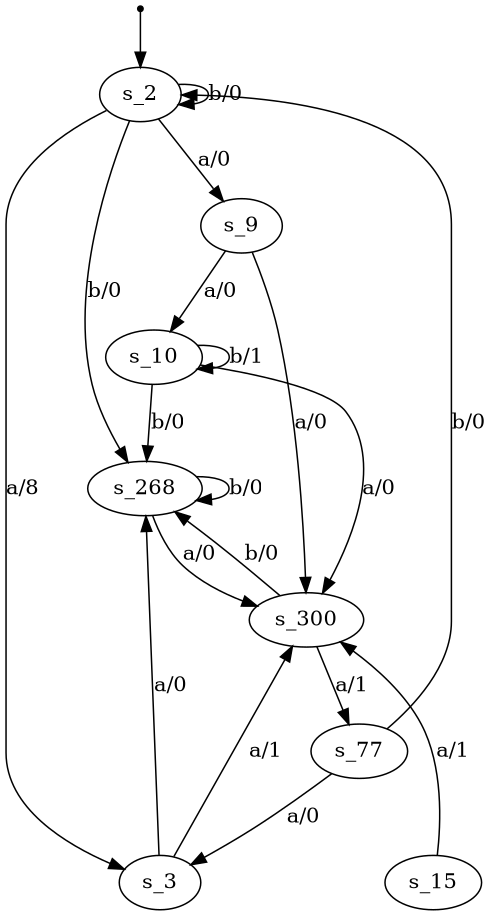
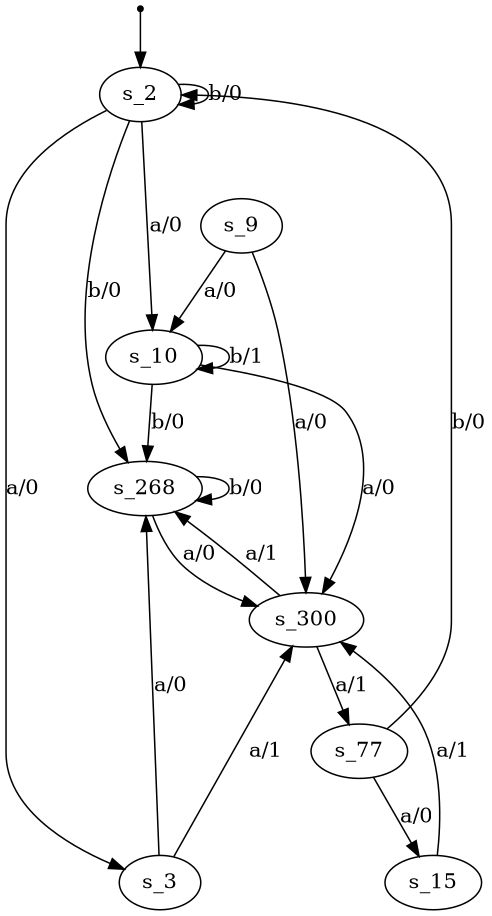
edge "s_2" -> "s_9": now "s_2" -> "s_10"
edge "s_2" -> "s_3": label "a/8" -> "a/0"
edge "s_300" -> "s_268": label "b/0" -> "a/1"
edge "s_77" -> "s_3": now "s_77" -> "s_15"
